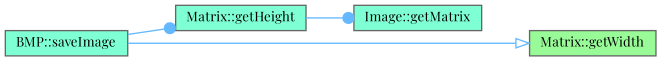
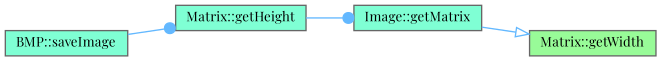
edge "BMP::saveImage" -> "Matrix::getWidth": now "Image::getMatrix" -> "Matrix::getWidth"
